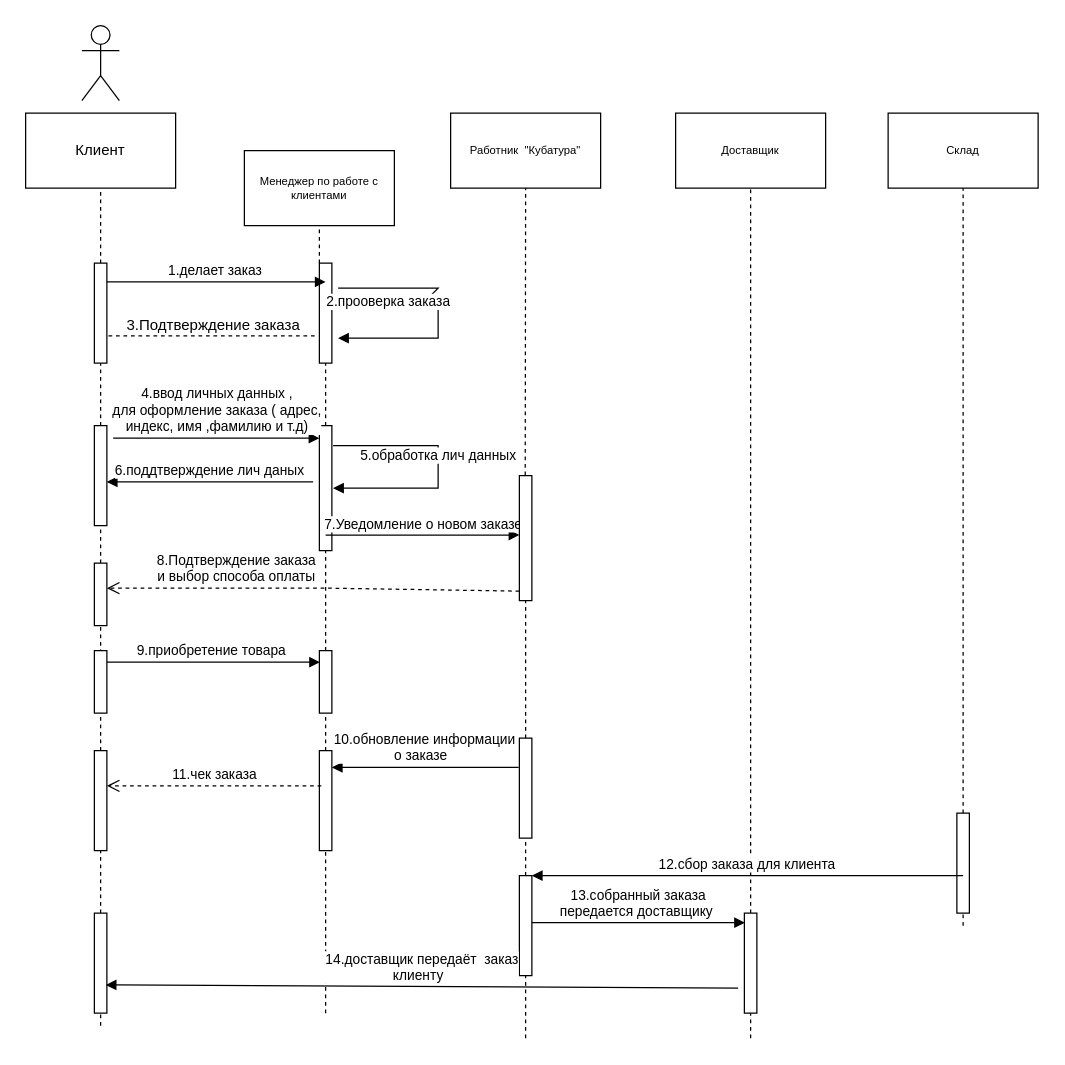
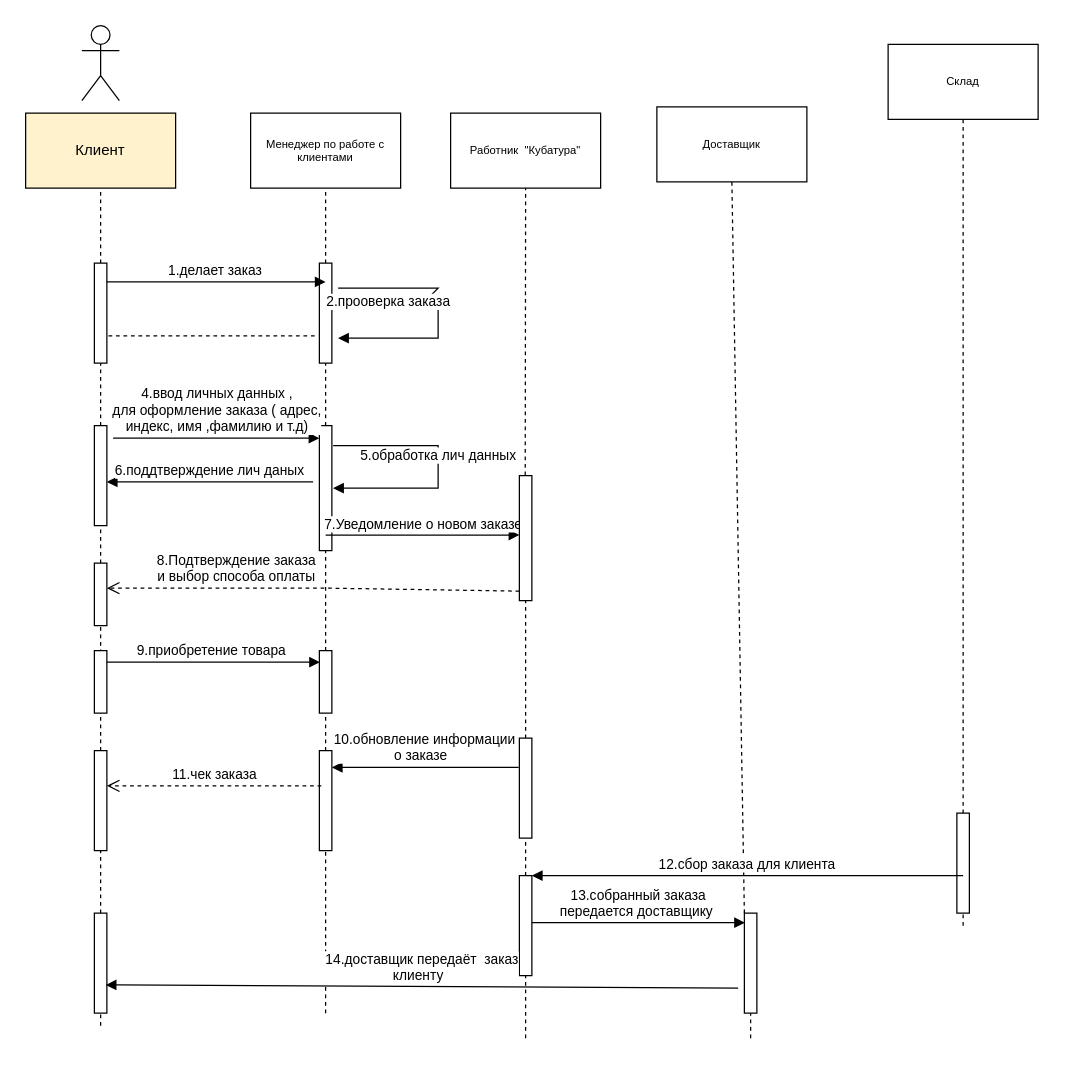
node "Клиент": fillcolor #ffffff -> #fff2cc
node "Доставщик": moved (751, 151) -> (732, 144)
node "Склад": moved (963, 151) -> (963, 82)
node "Менеджер по работе с клиентами": moved (319, 188) -> (326, 151)
node "3.Подтверждение заказа": removed
